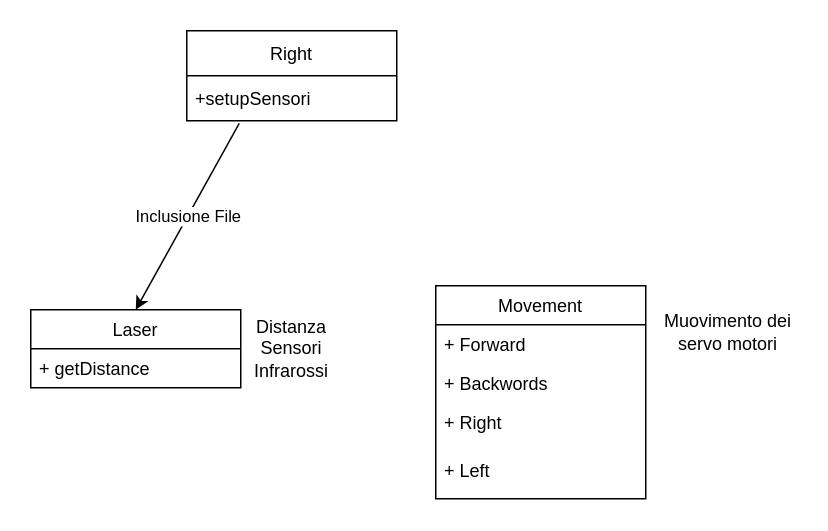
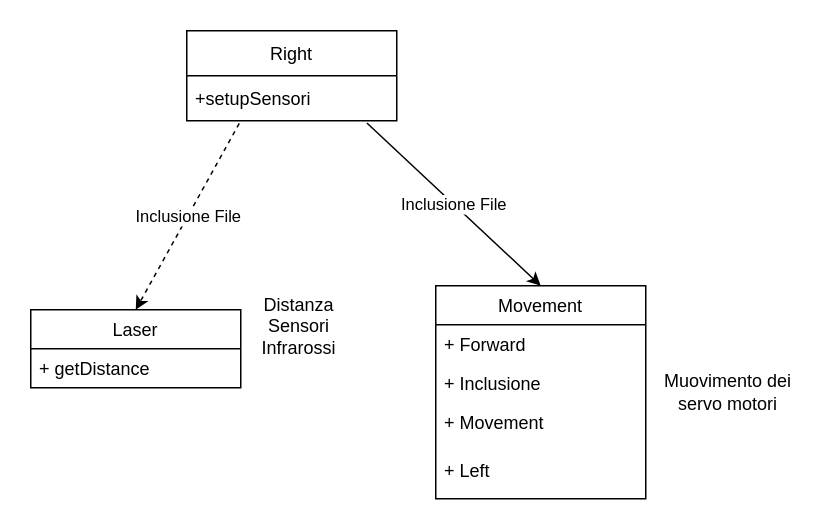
edge "+setupSensori" -> "Laser": style solid -> dashed
edge "+setupSensori" -> "Movement": added, label "Inclusione File"
node "Muovimento dei servo motori": moved (728, 332) -> (728, 392)
node "Distanza Sensori Infrarossi": moved (292, 349) -> (299, 326)
node "+ Backwords": label "+ Backwords" -> "+ Inclusione"
node "+ Right": label "+ Right" -> "+ Movement"
